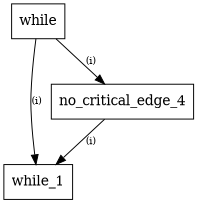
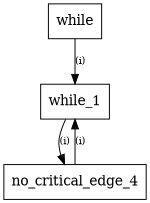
edge "while" -> "no_critical_edge_4": now "while_1" -> "no_critical_edge_4"
